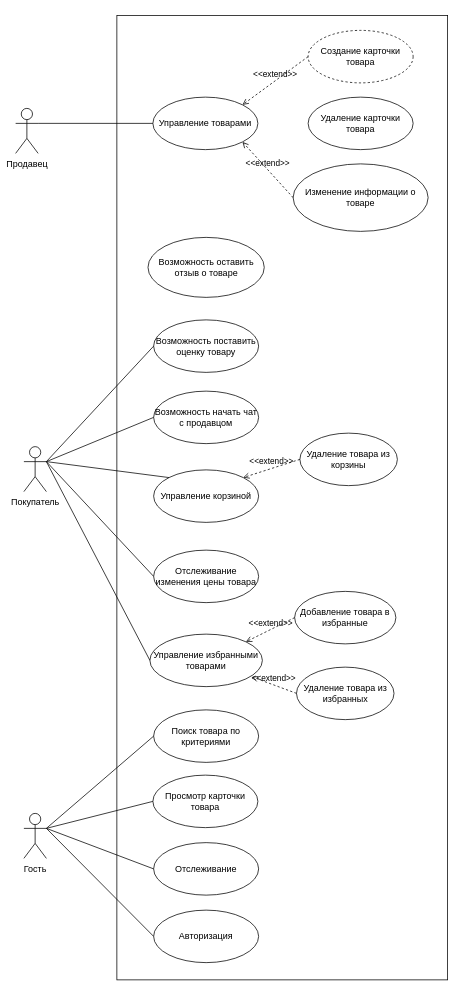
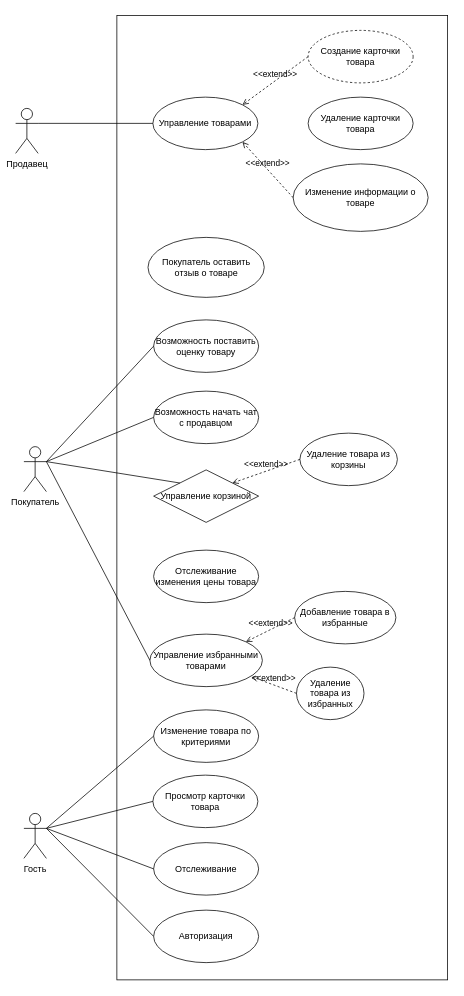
node "Возможность оставить отзыв о товаре": label "Возможность оставить отзыв о товаре" -> "Покупатель оставить отзыв о товаре"
node "Управление корзиной": shape ellipse -> diamond
edge "Покупатель" -- "Отслеживание изменения цены товара": removed
node "Удаление товара из избранных": size 98x53 -> 68x53
node "Поиск товара по критериями": label "Поиск товара по критериями" -> "Изменение товара по критериями"
